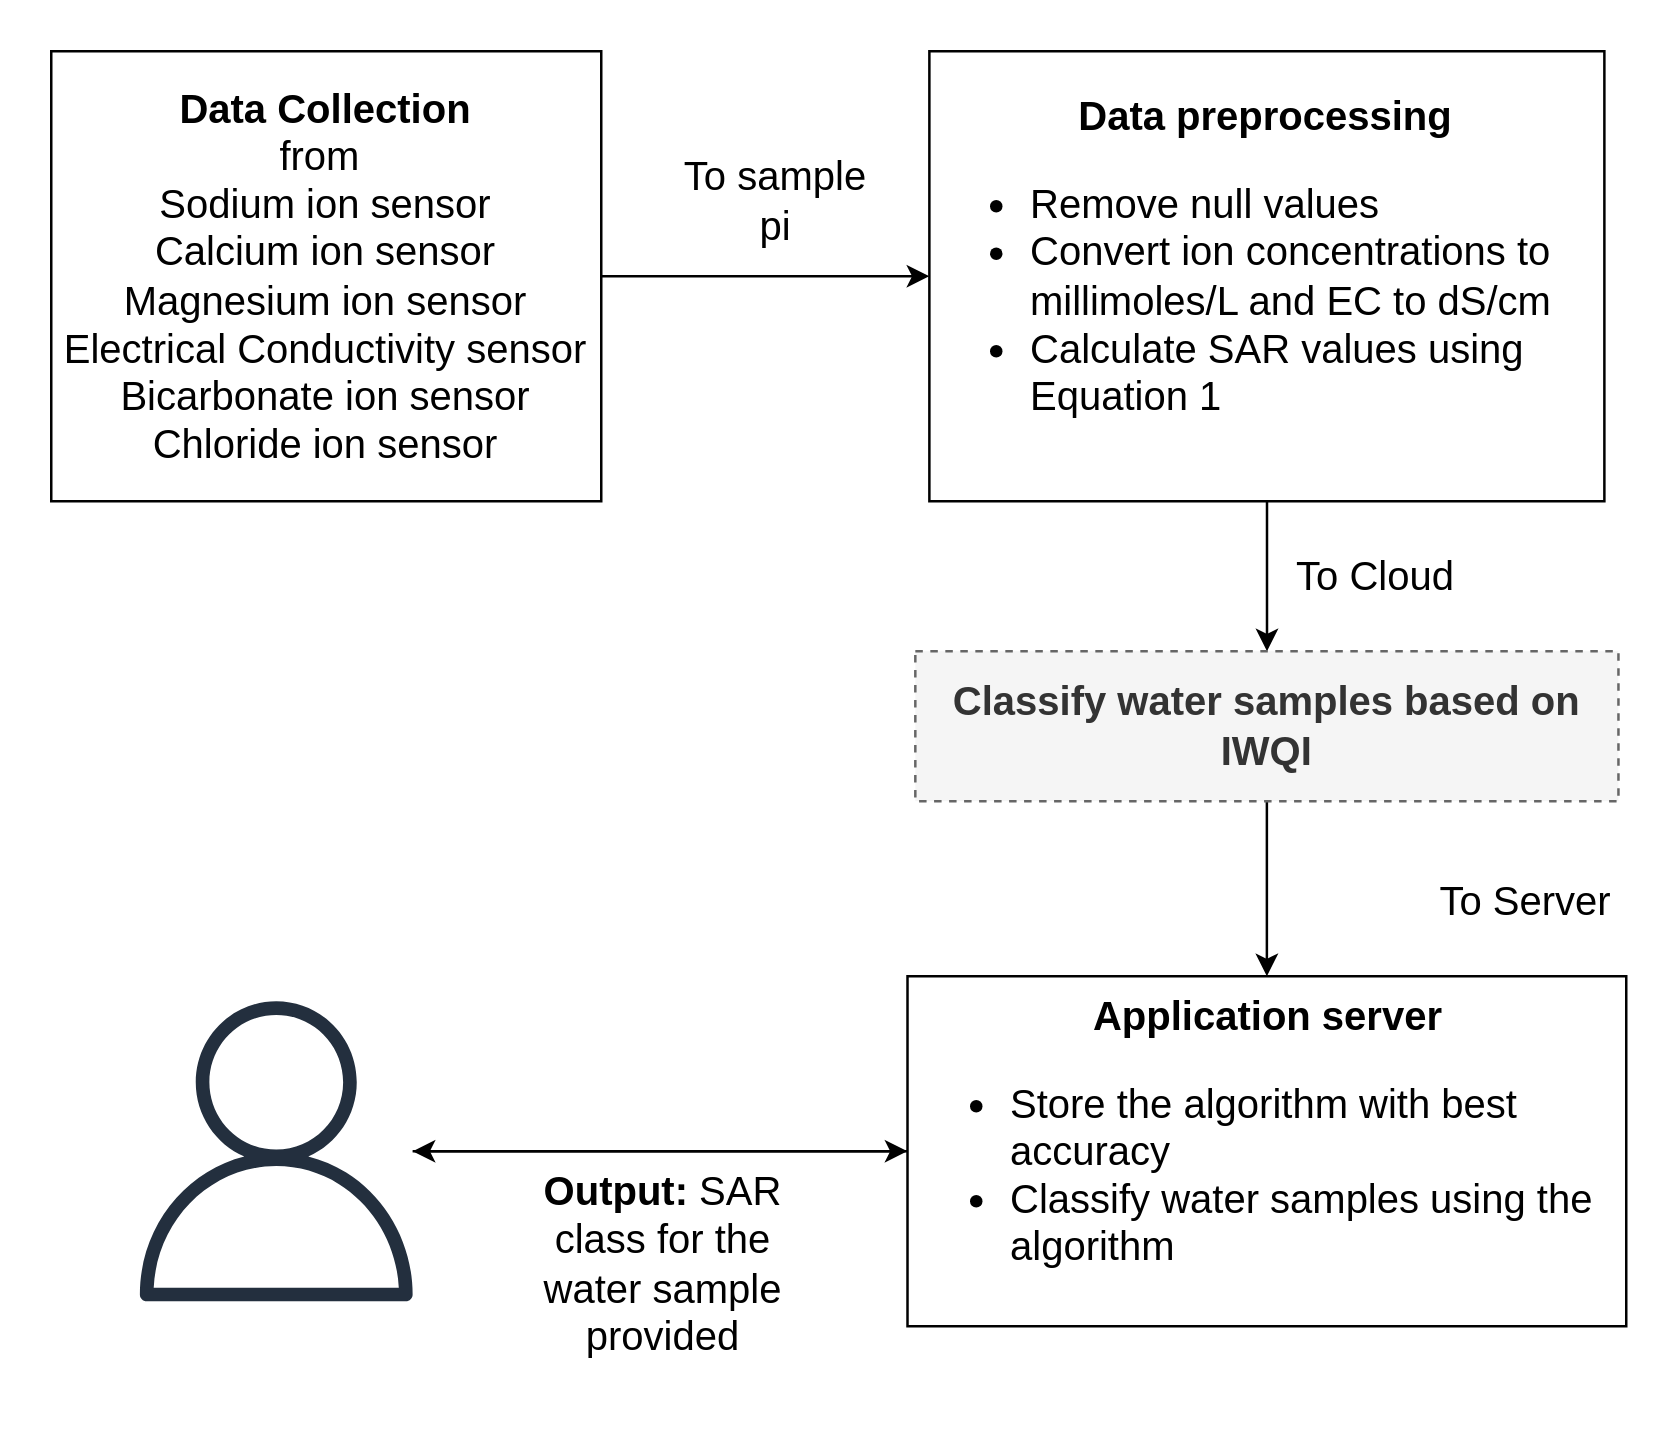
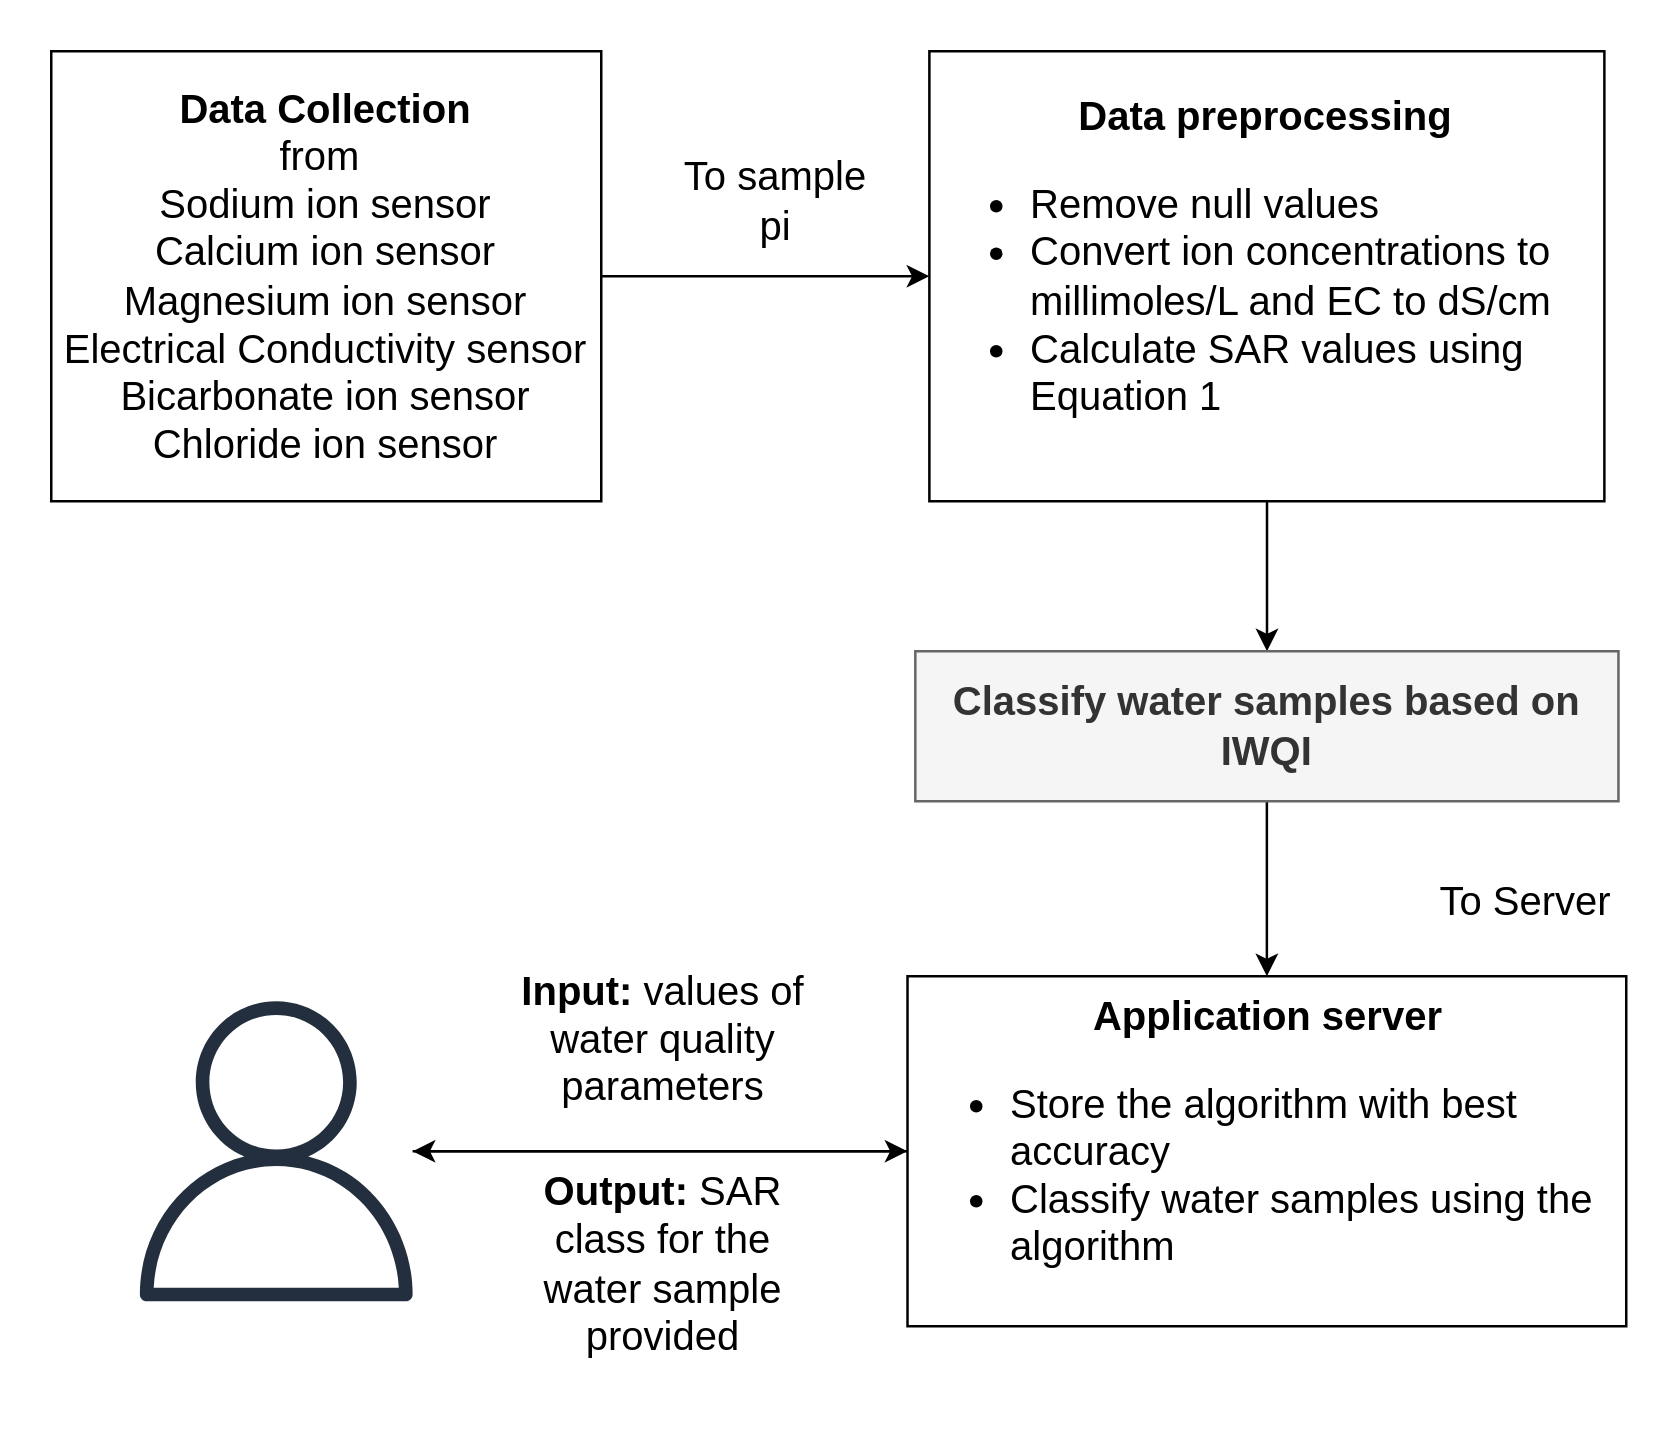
node "To Cloud": removed
node "Classify water samples based on IWQI": style dashed -> solid
node "Input: values of water quality parameters": added
